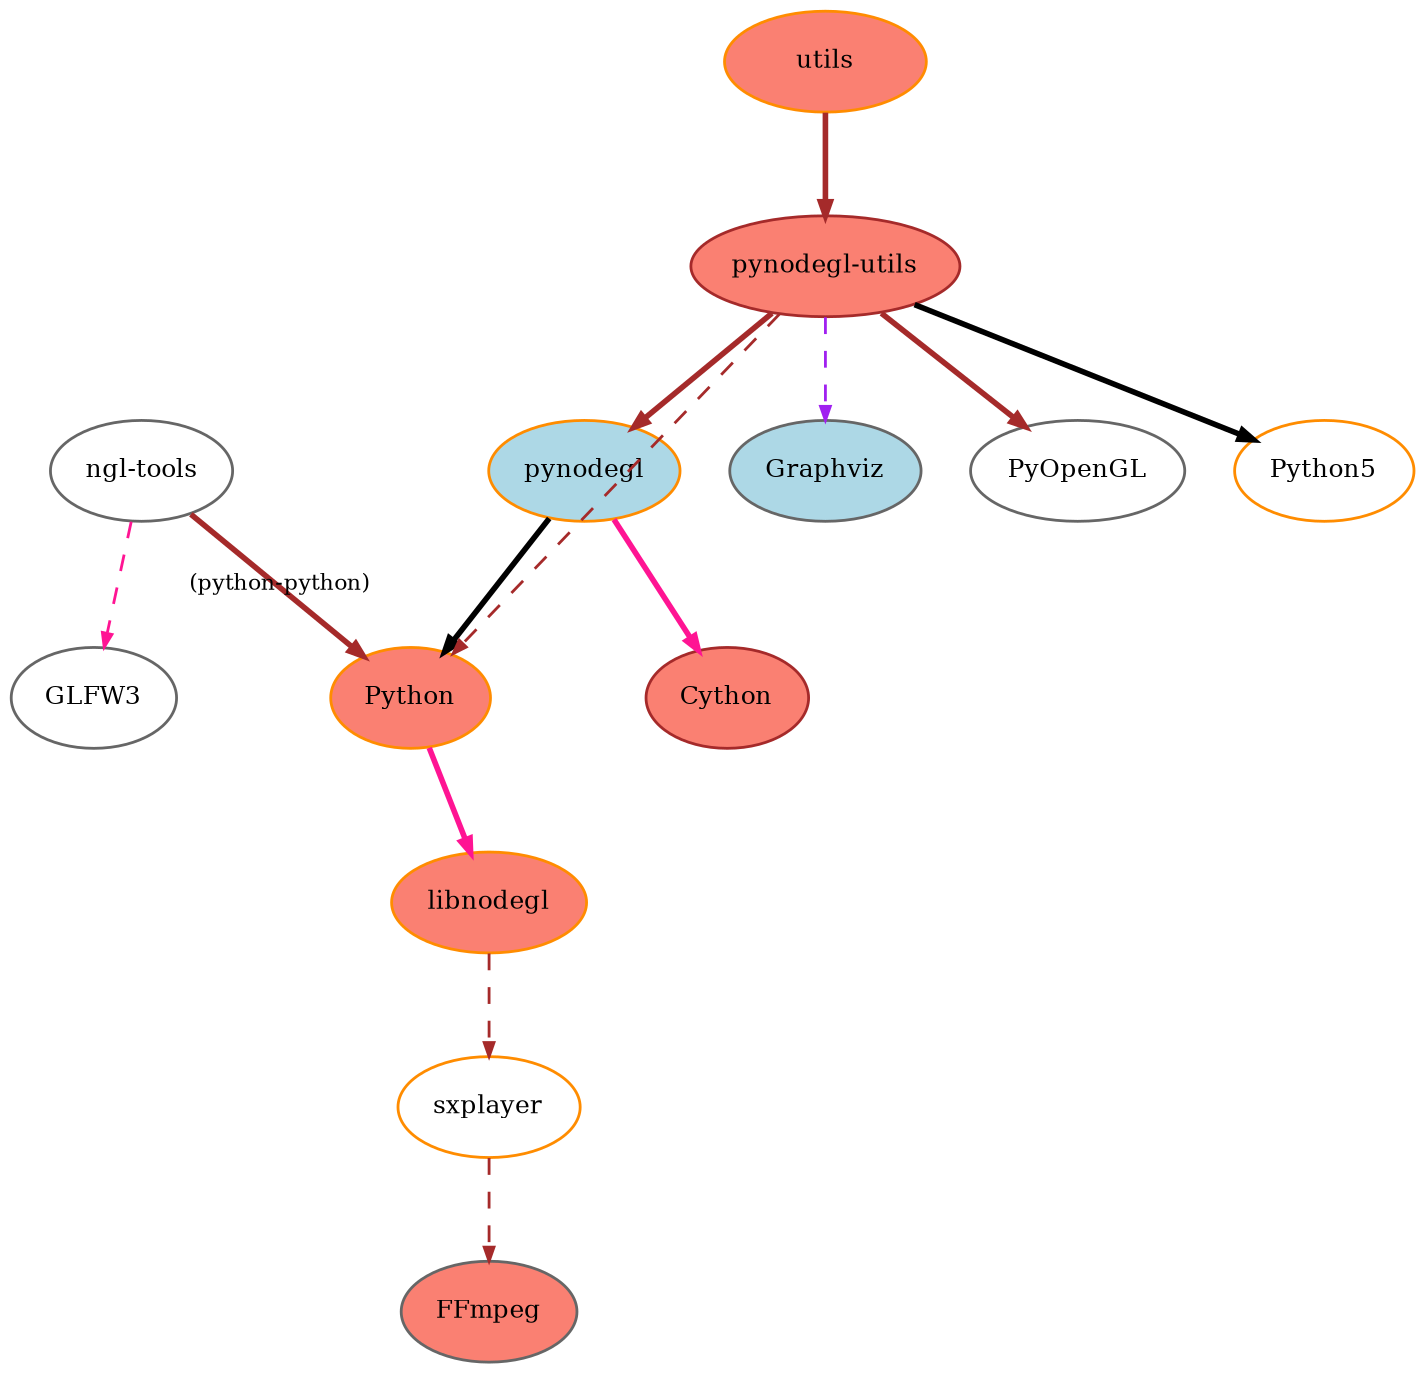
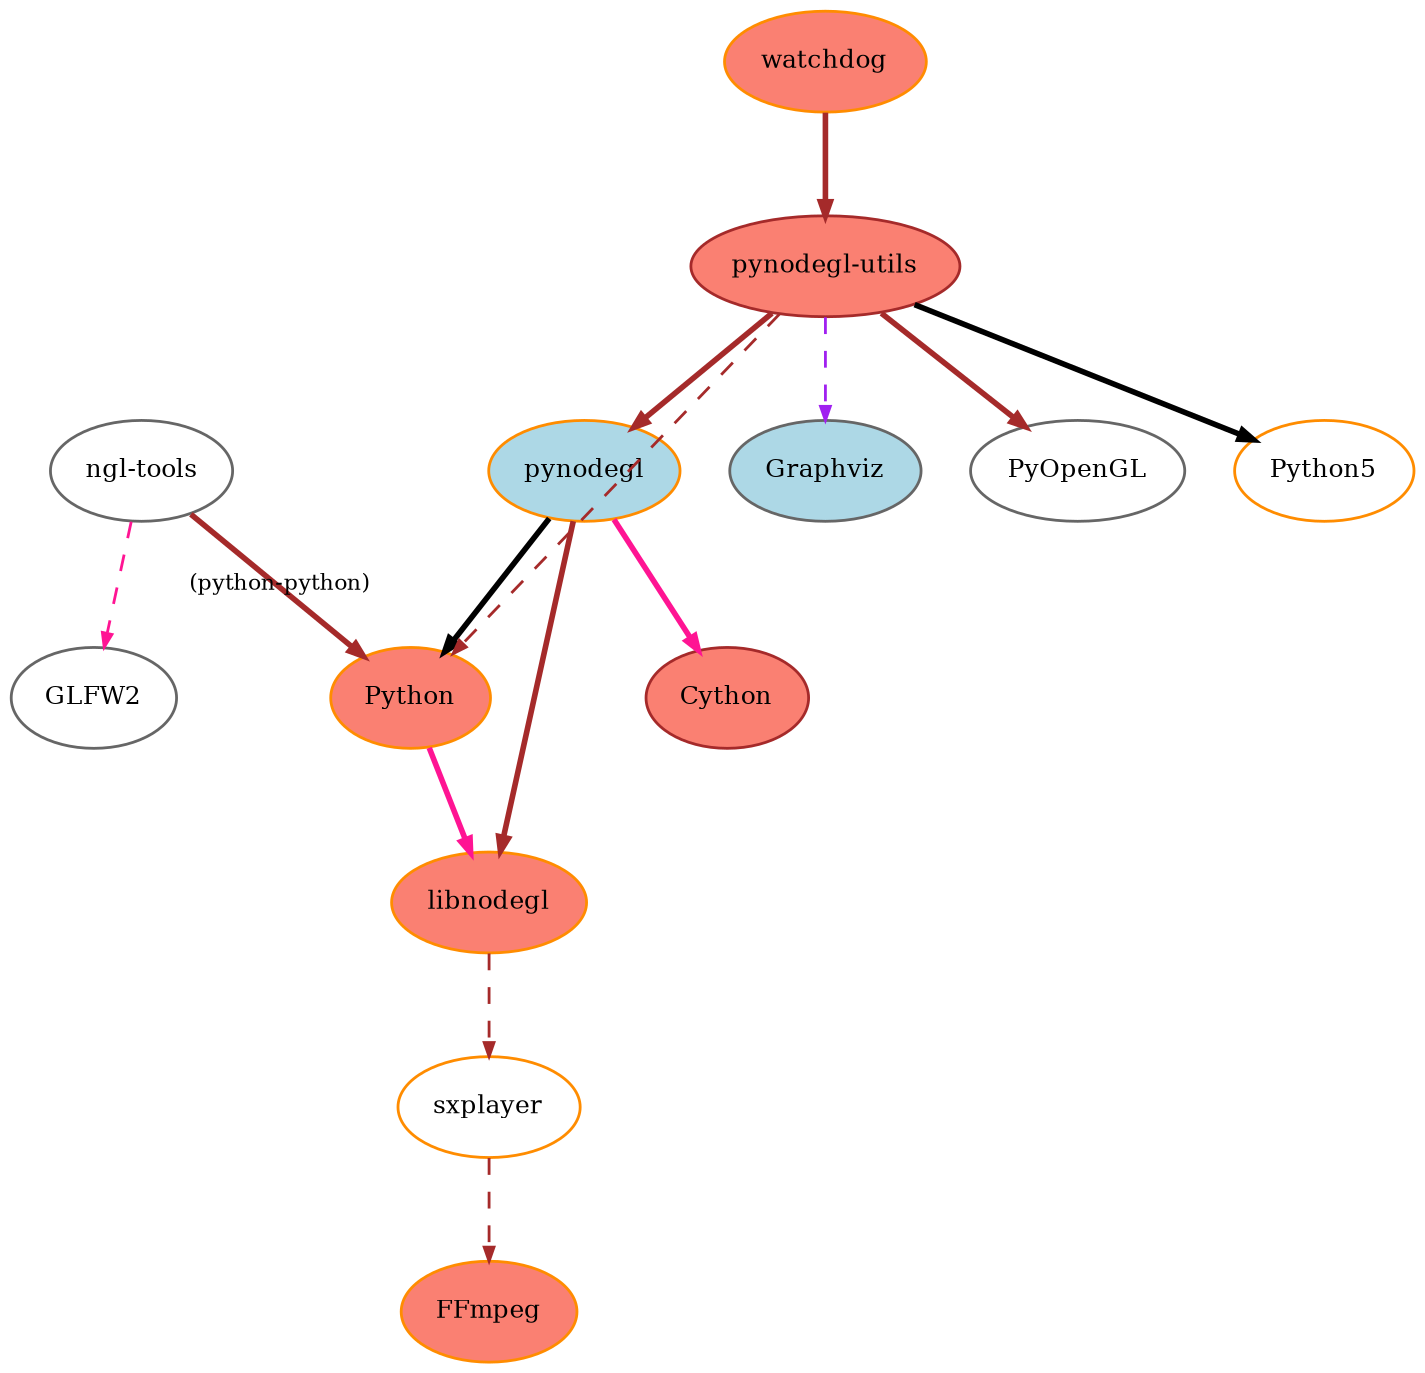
node "utils": label "utils" -> "watchdog"
edge "pynodegl" -> "libnodegl": added
node "GLFW3": label "GLFW3" -> "GLFW2"
node "FFmpeg": color gray40 -> darkorange
